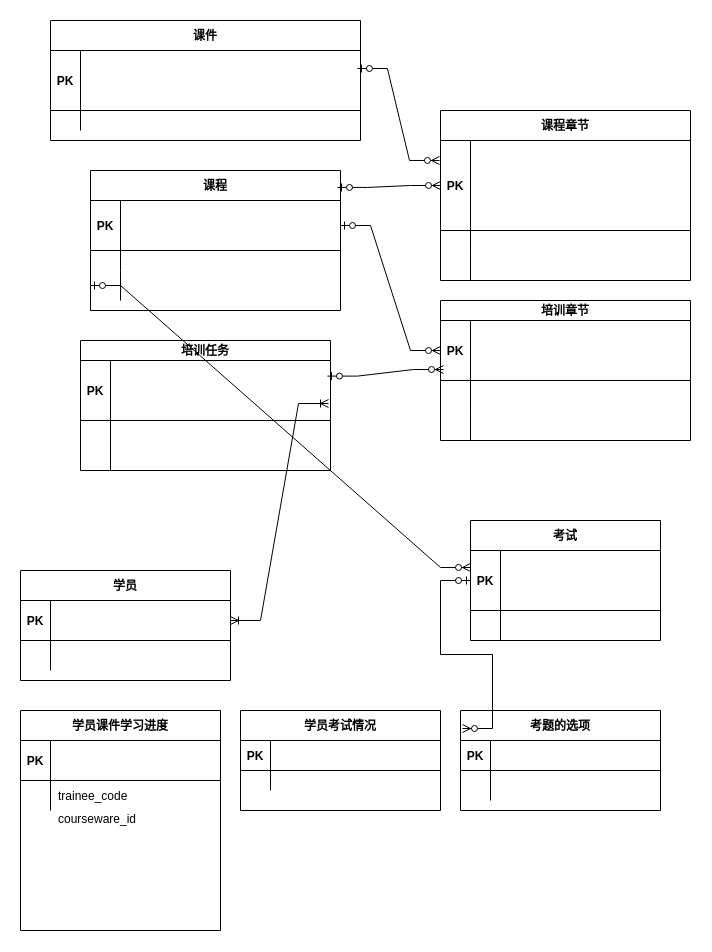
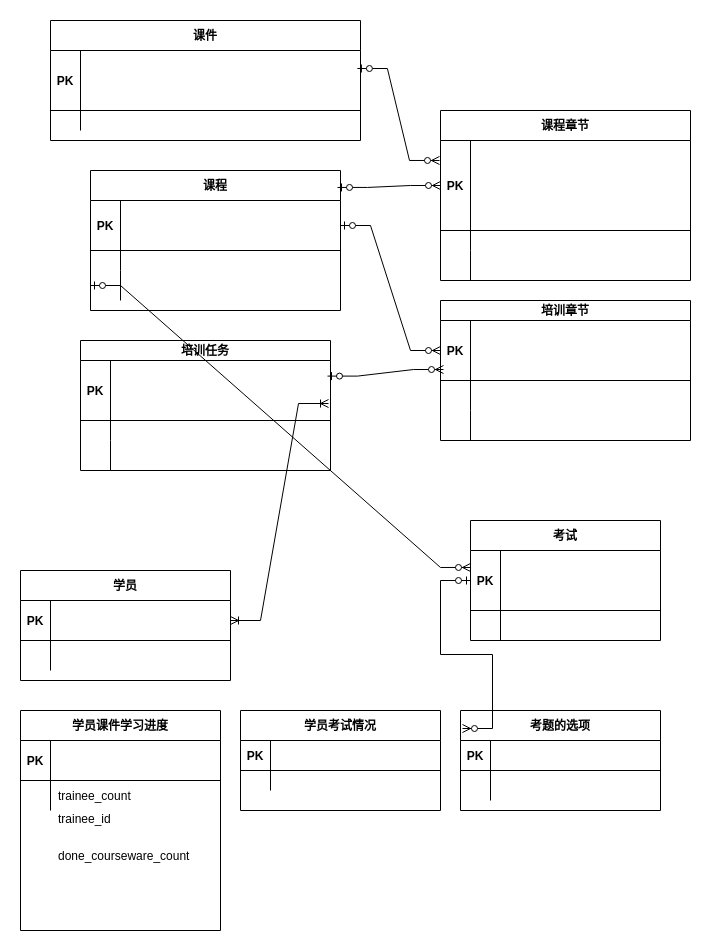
node "trainee_code": label "trainee_code" -> "trainee_count"
node "courseware_id": label "courseware_id" -> "trainee_id"
node "done_courseware_count": added
